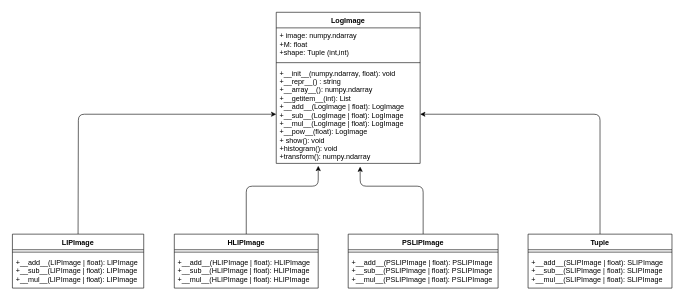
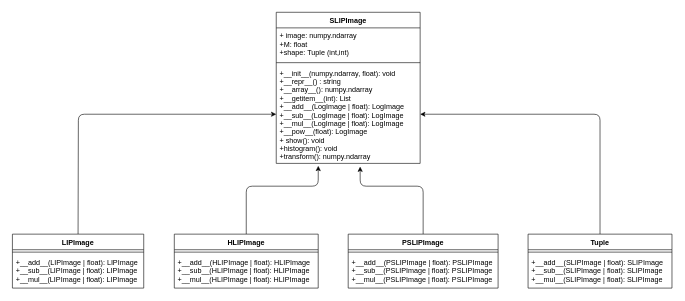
node "LogImage": label "LogImage" -> "SLIPImage"
